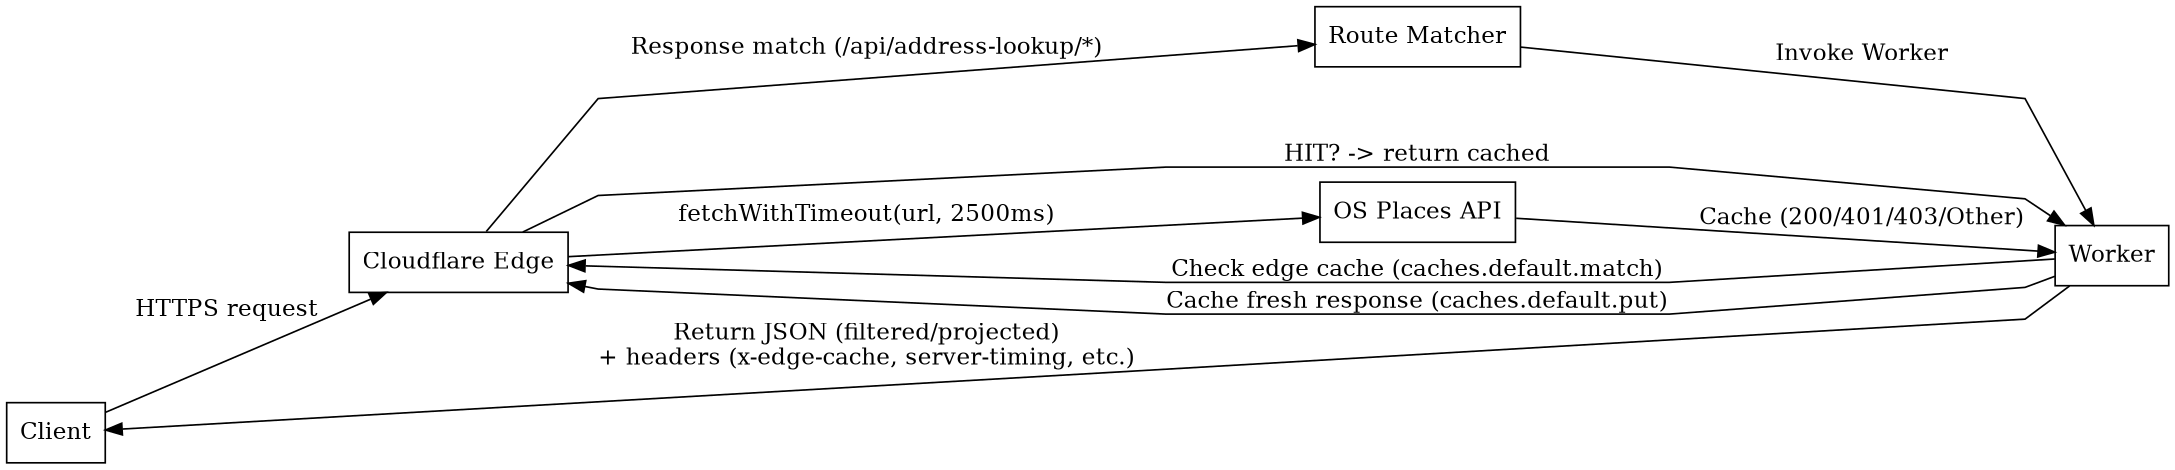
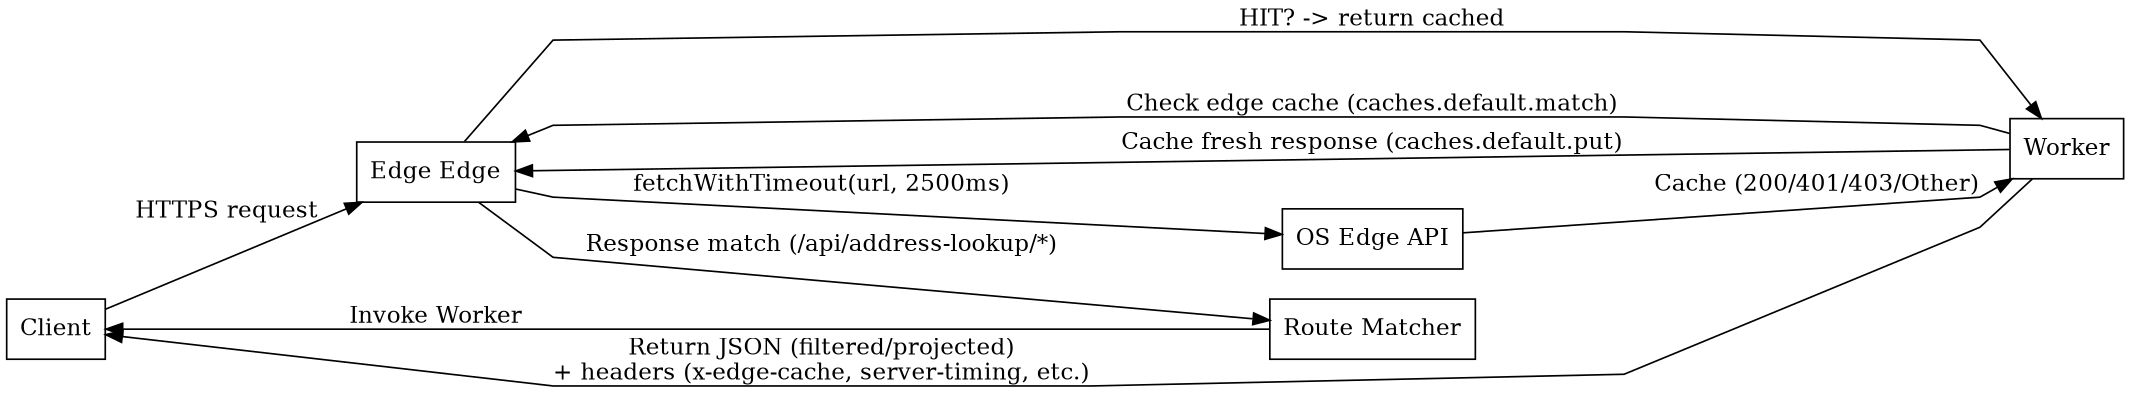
edge "Route Matcher" -> "Worker": now "Route Matcher" -> "Client"
node "OS Places API": label "OS Places API" -> "OS Edge API"
node "Cloudflare Edge": label "Cloudflare Edge" -> "Edge Edge"
